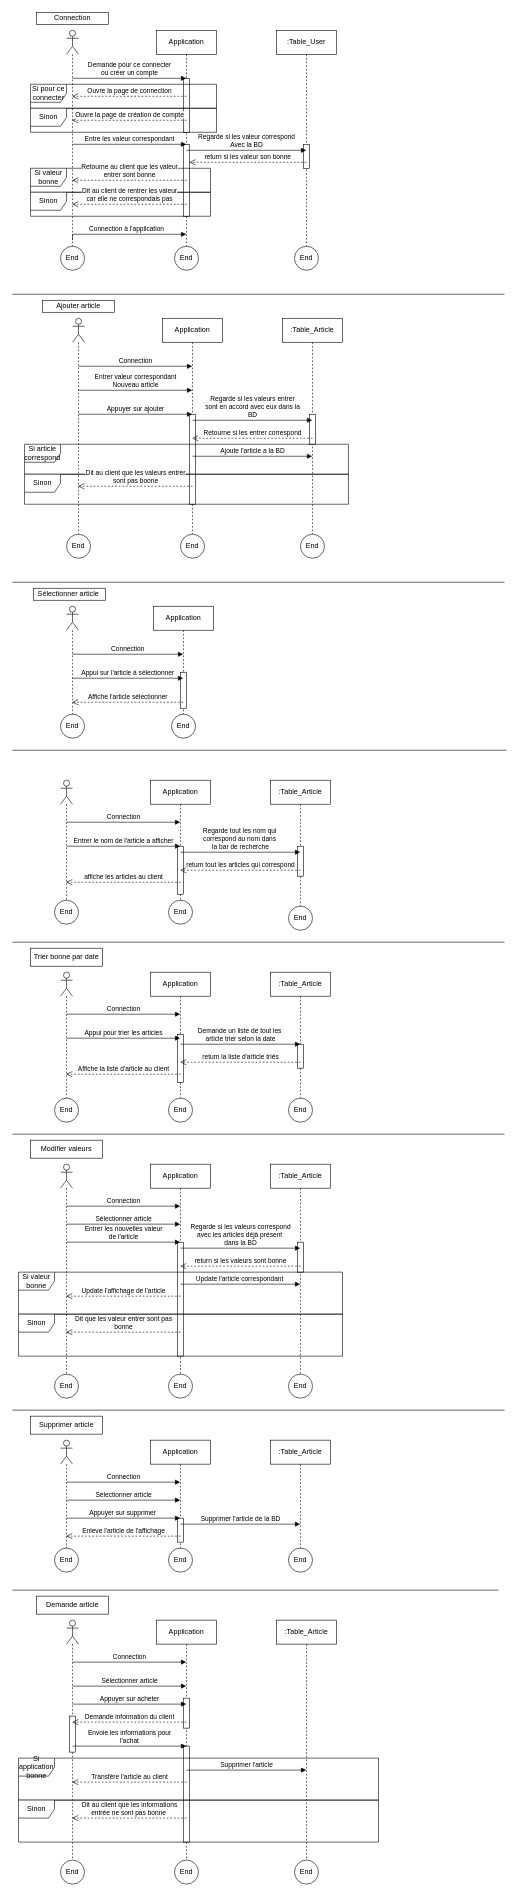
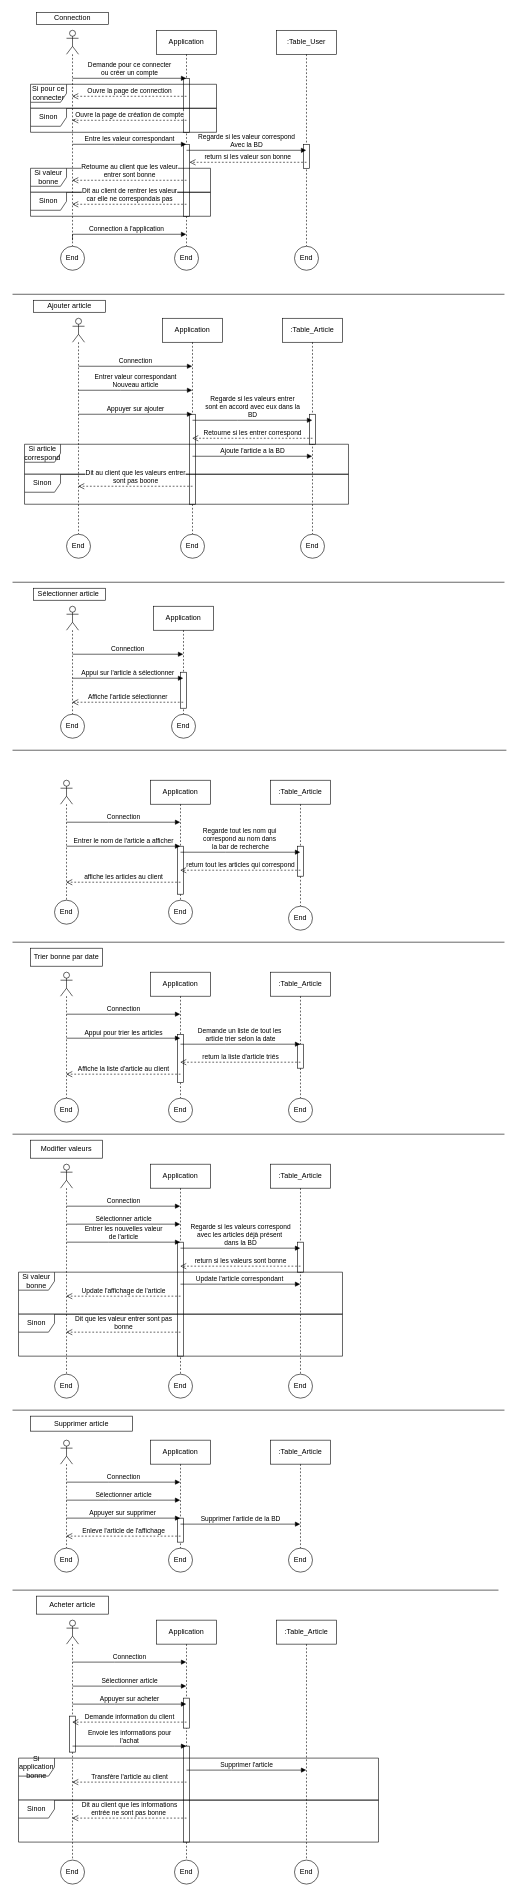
node "Ajouter article": moved (78, 306) -> (69, 306)
node "Supprimer article": size 72x18 -> 102x15
node "Demande article": label "Demande article" -> "Acheter article"
